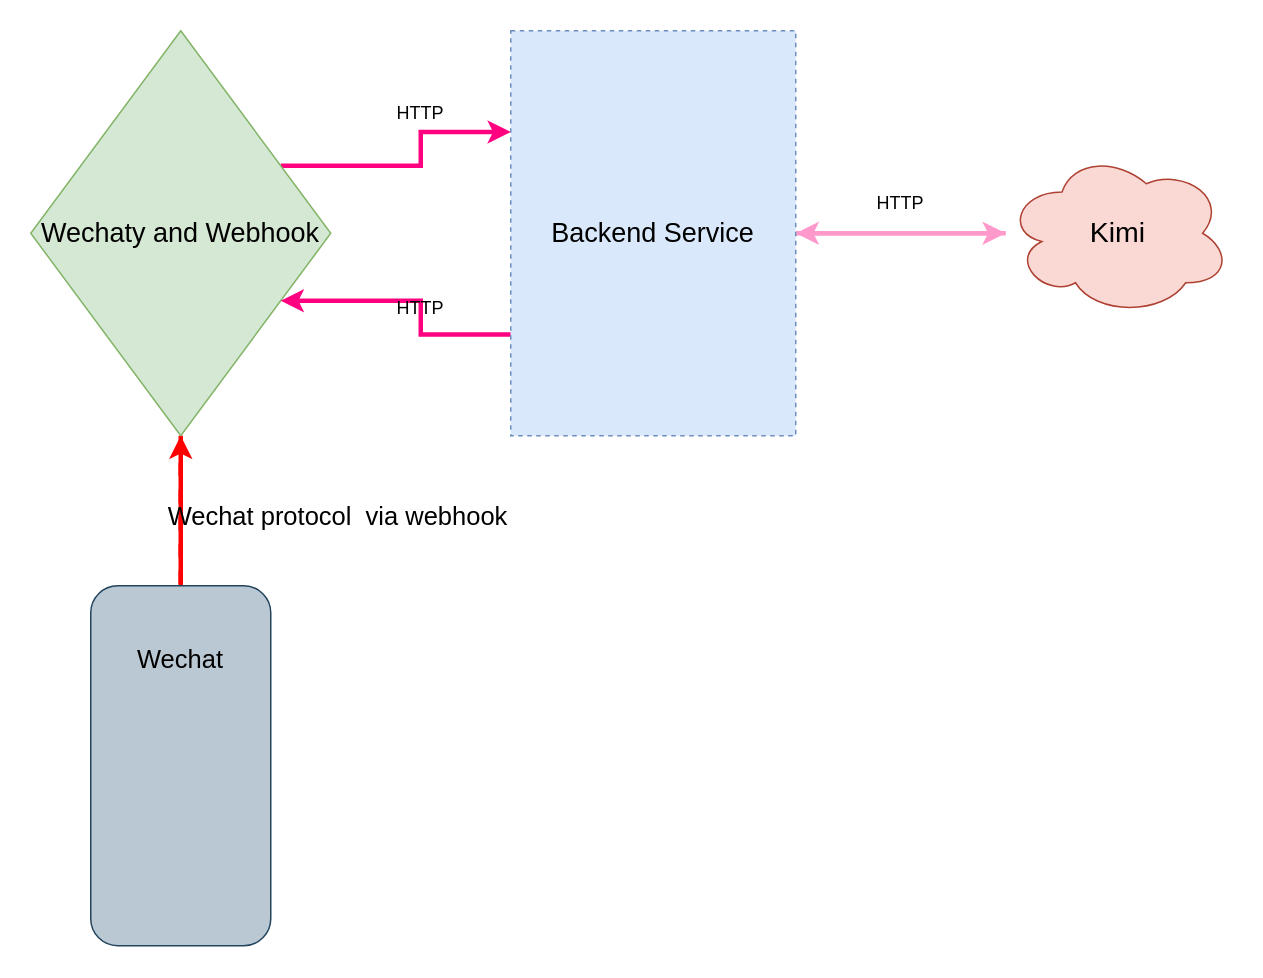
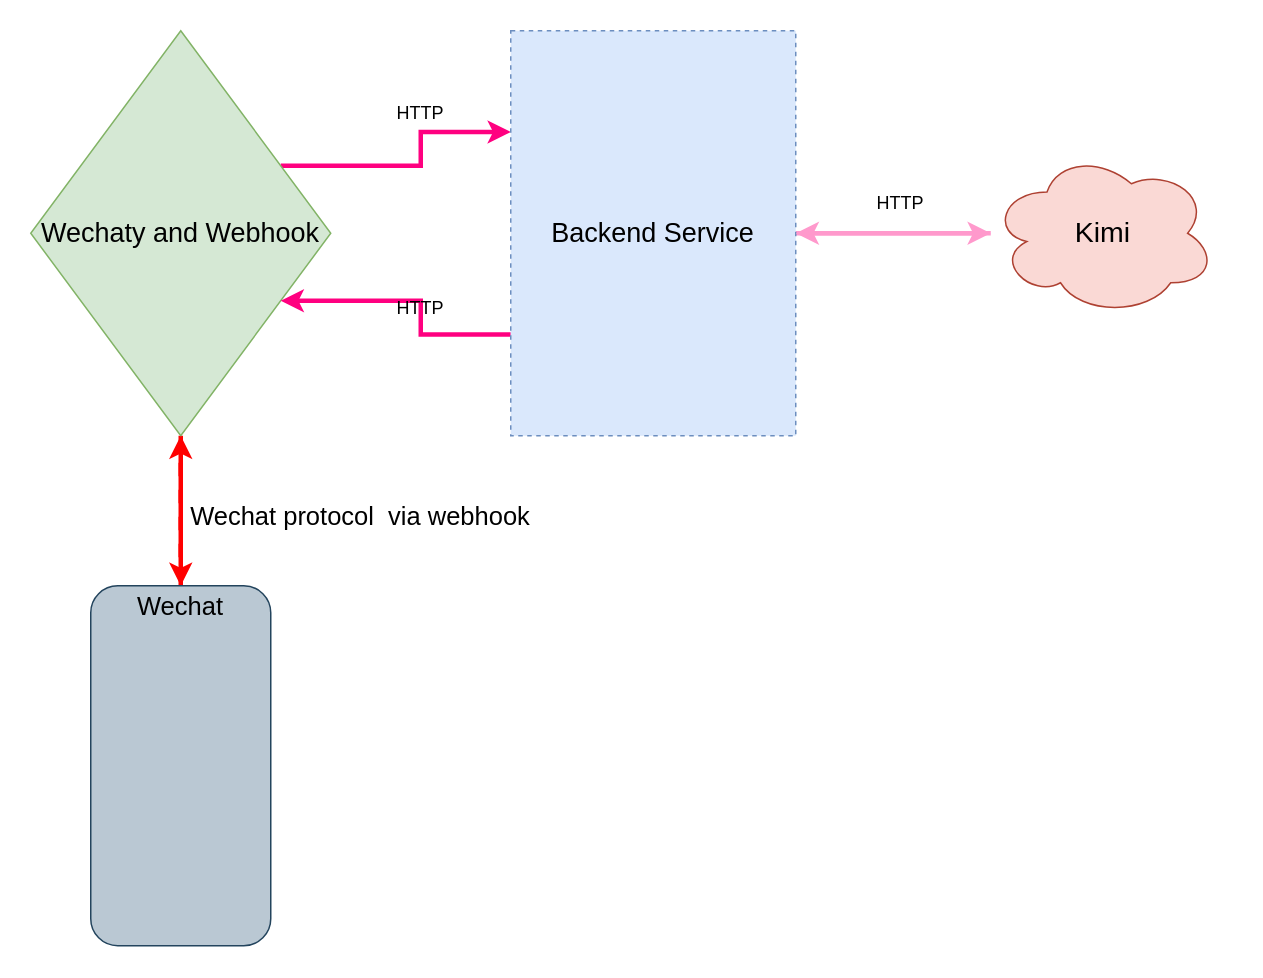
node "Kimi": moved (1118, 233) -> (1103, 233)
node "Wechat protocol via webhook": moved (338, 518) -> (361, 518)
node "Wechat": moved (181, 661) -> (181, 608)
